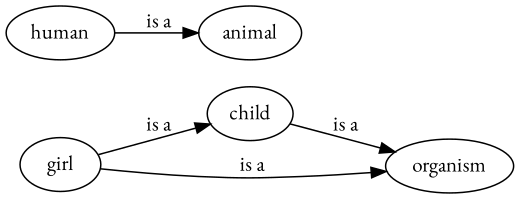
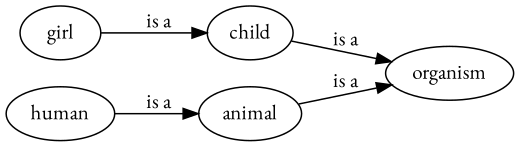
edge "girl" -> "organism": now "animal" -> "organism"
